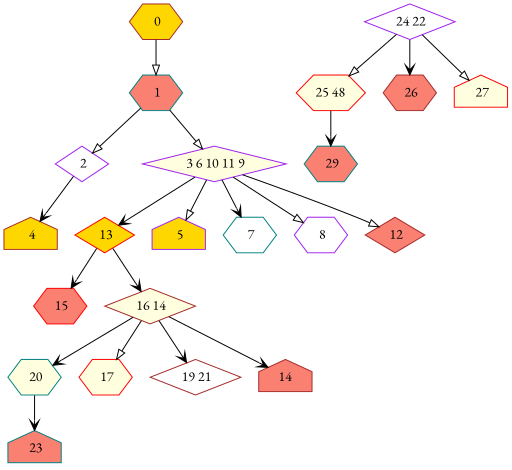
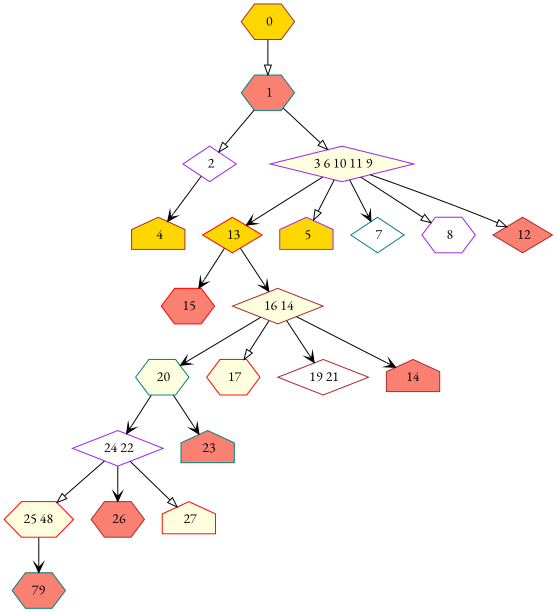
node "29": label "29" -> "79"
node "7": shape hexagon -> diamond
edge "20" -> "24 22": added
